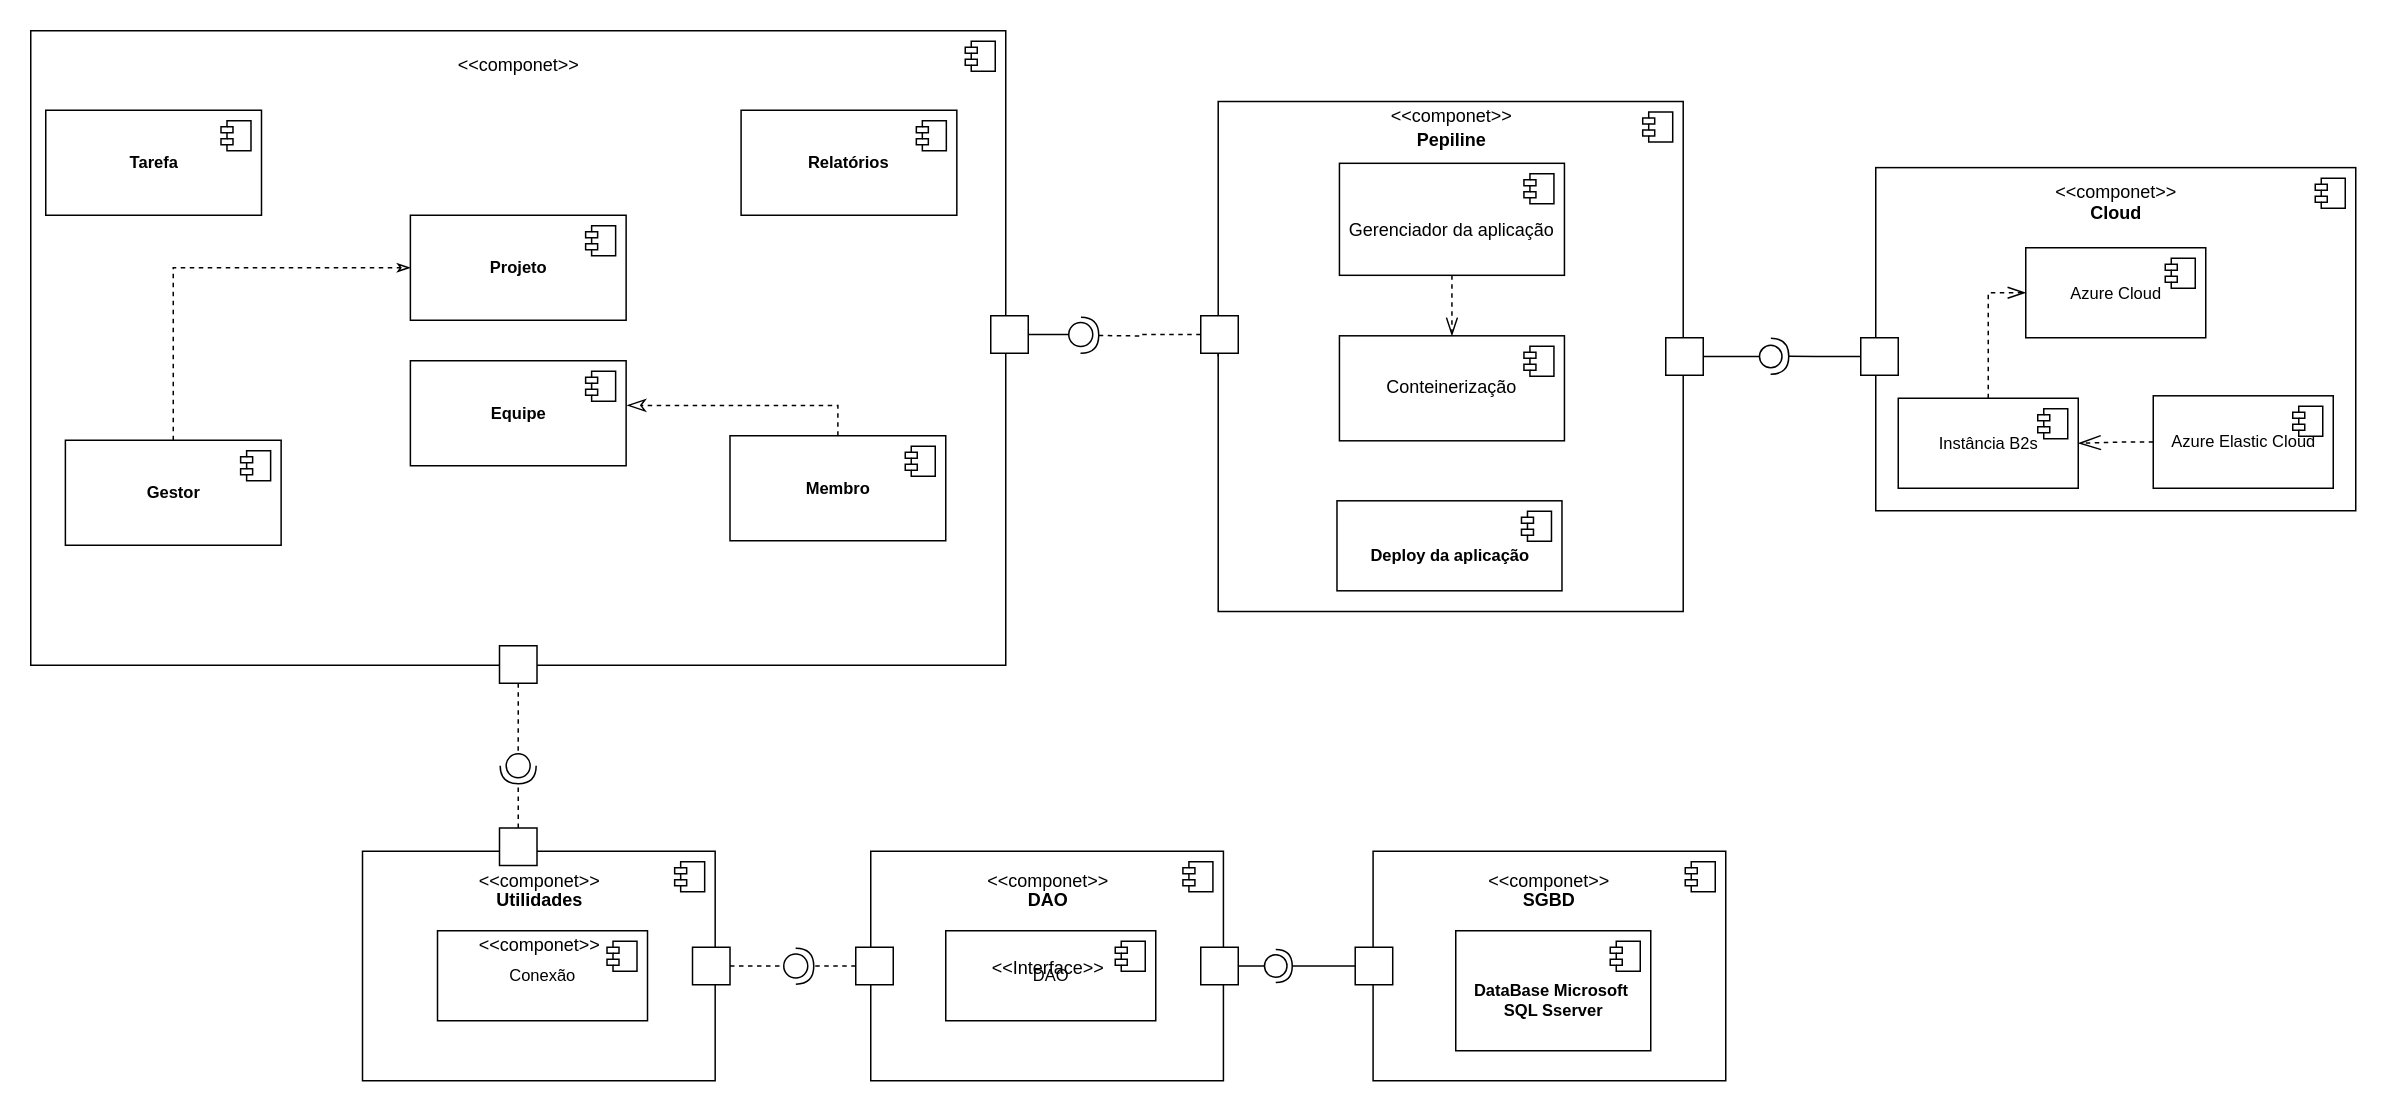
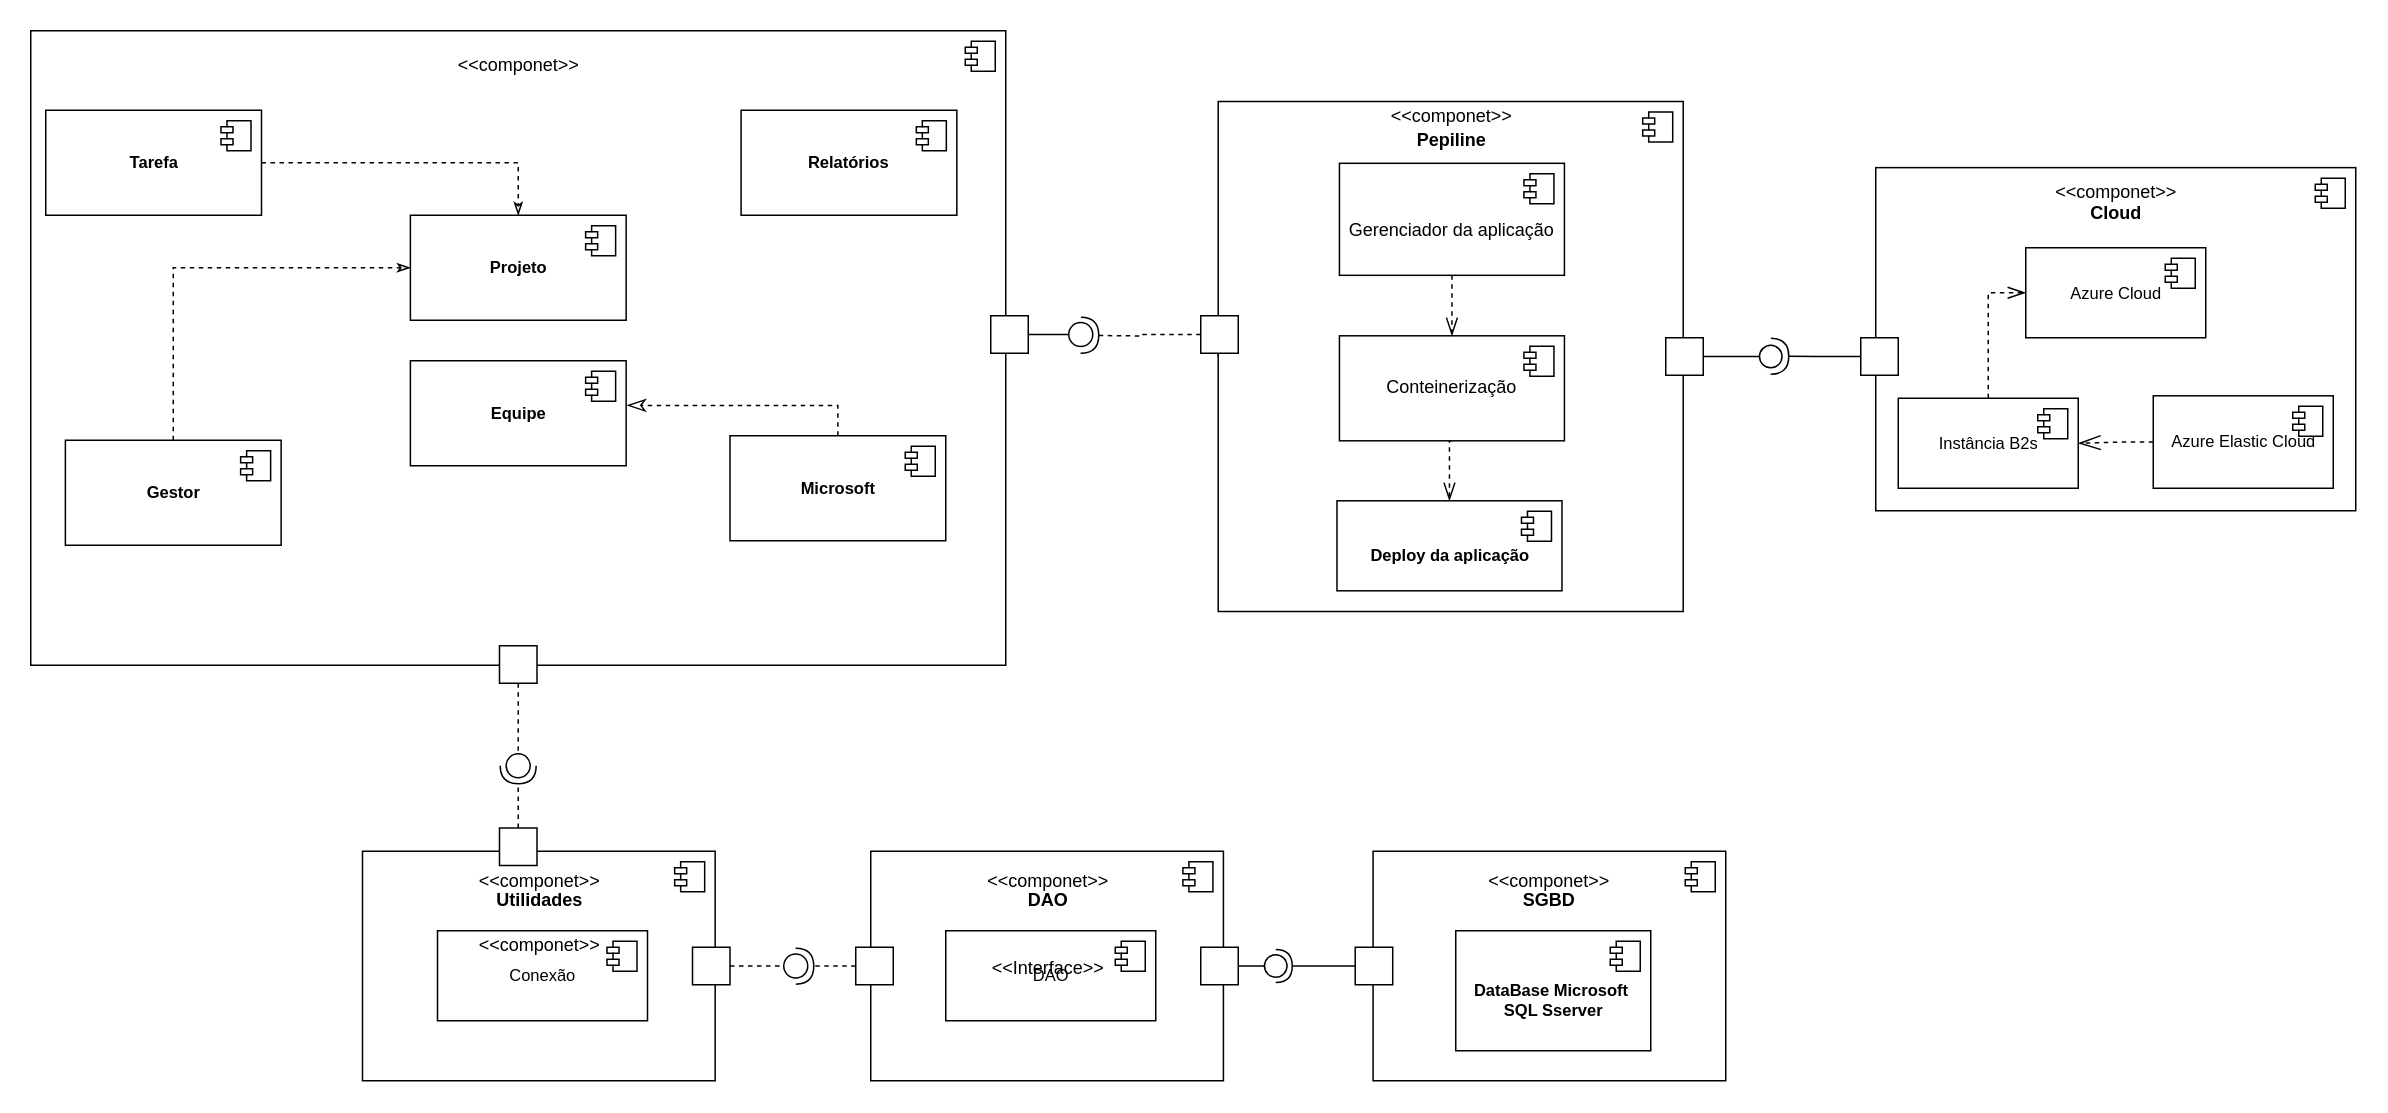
edge "Tarefa" -> "Projeto": added
edge "Conteinerização" -> "Deploy da aplicação": added
node "Membro": label "Membro" -> "Microsoft"
